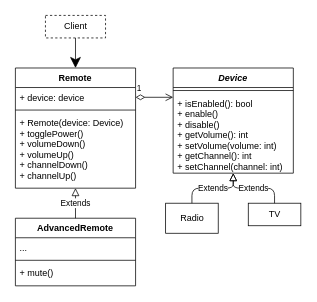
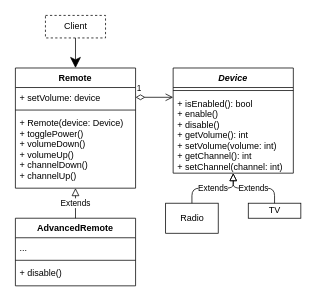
node "+ device: device": label "+ device: device" -> "+ setVolume: device"
node "TV": size 53x23 -> 53x15
node "+ mute()": label "+ mute()" -> "+ disable()"
